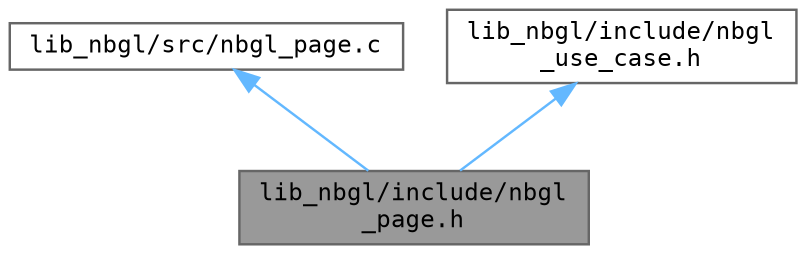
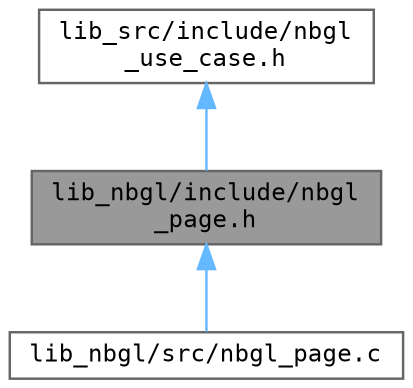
node "lib_nbgl/include/nbgl _use_case.h": label "lib_nbgl/include/nbgl _use_case.h" -> "lib_src/include/nbgl _use_case.h"
edge "lib_nbgl/include/nbgl _page.h" -> "lib_nbgl/src/nbgl_page.c": reversed
